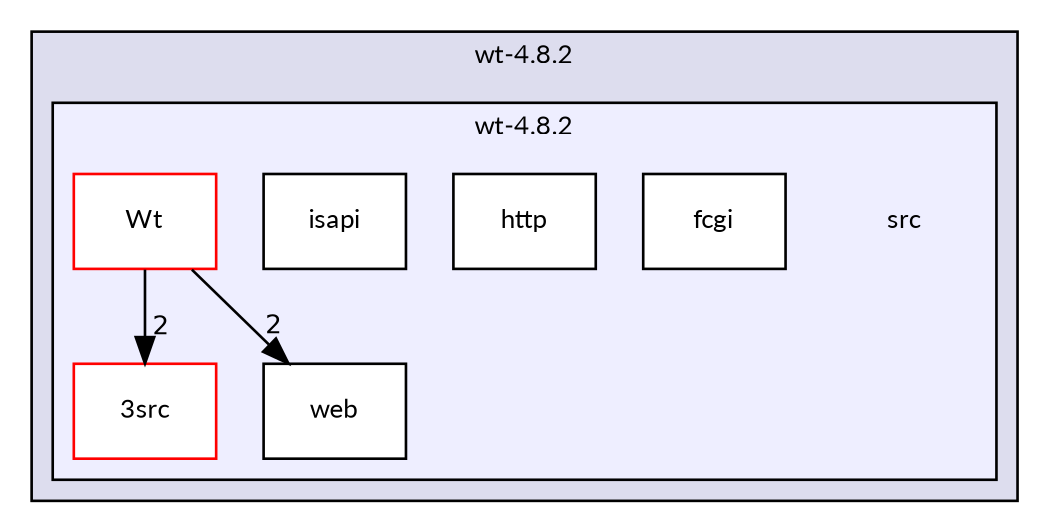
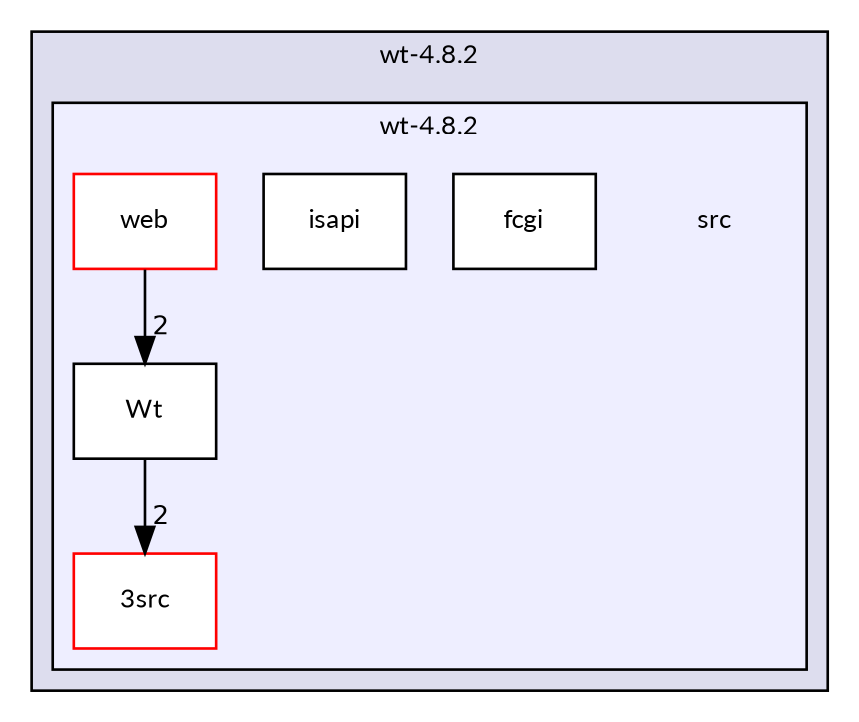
node "Wt": color red -> black
node "http": removed
edge "Wt" -> "web": reversed
node "web": color black -> red
